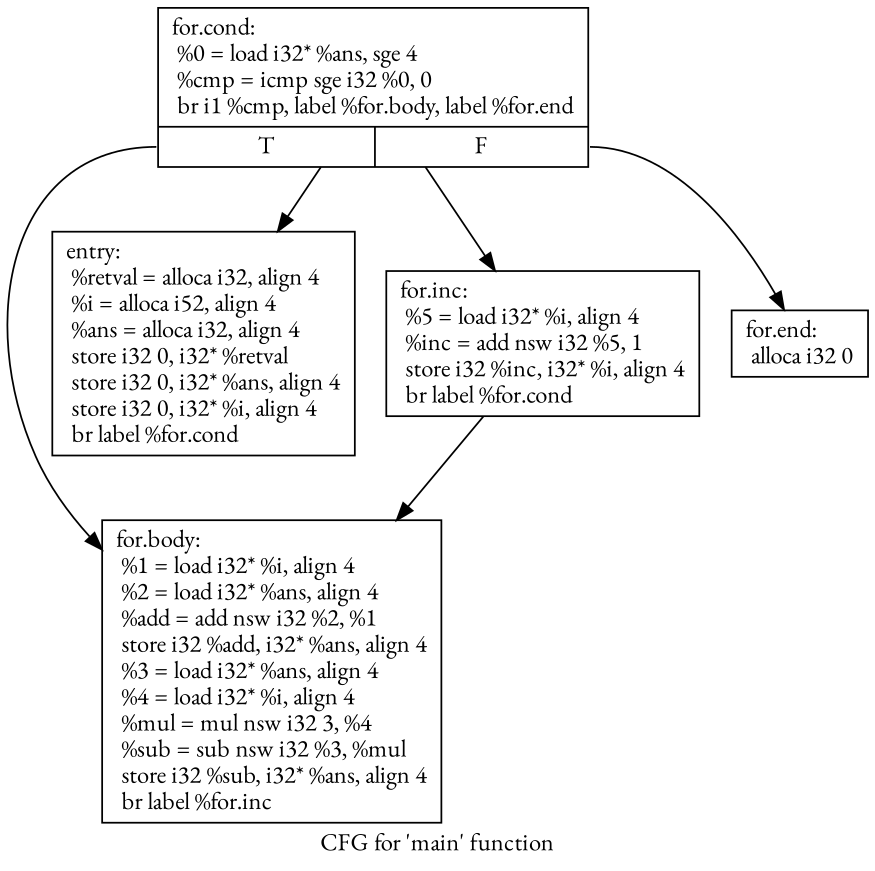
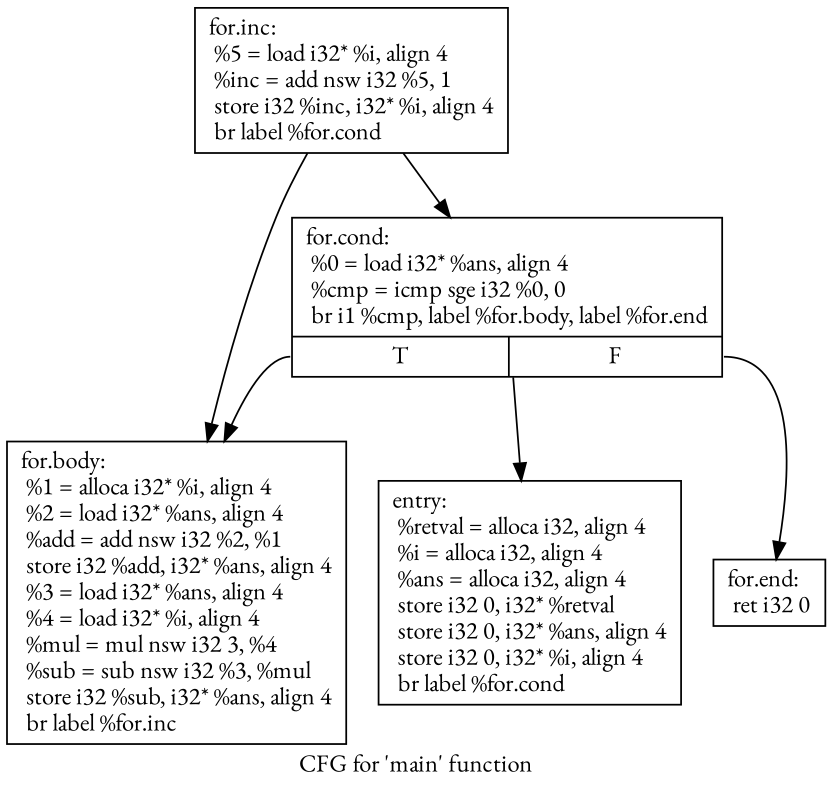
node "for.cond:": text "%0 = load i32* %ans, sge 4" -> "%0 = load i32* %ans, align 4"
edge "for.cond:" -> "for.inc:": reversed
node "entry:": text "%i = alloca i52, align 4" -> "%i = alloca i32, align 4"
node "for.end:": text "alloca i32 0" -> "ret i32 0"
node "for.body:": text "%1 = load i32* %i, align 4" -> "%1 = alloca i32* %i, align 4"
